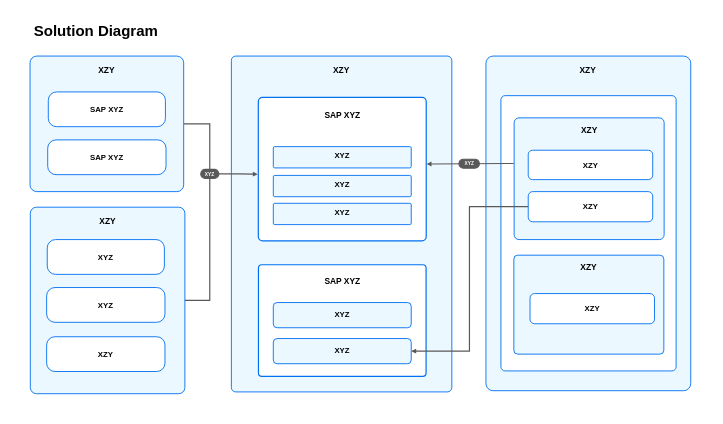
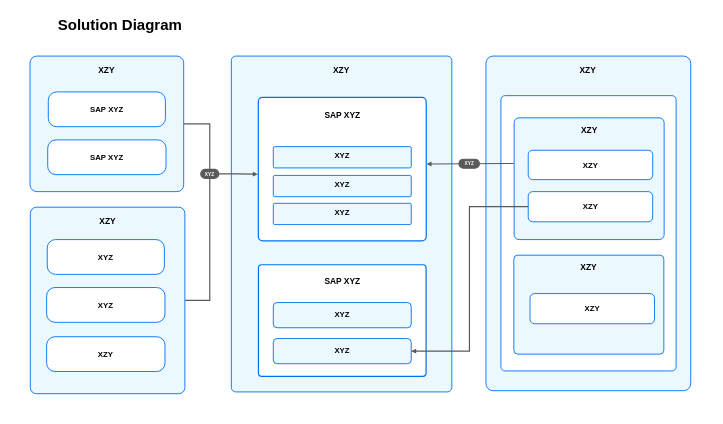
node "Solution Diagram": moved (217, 31) -> (241, 25)
